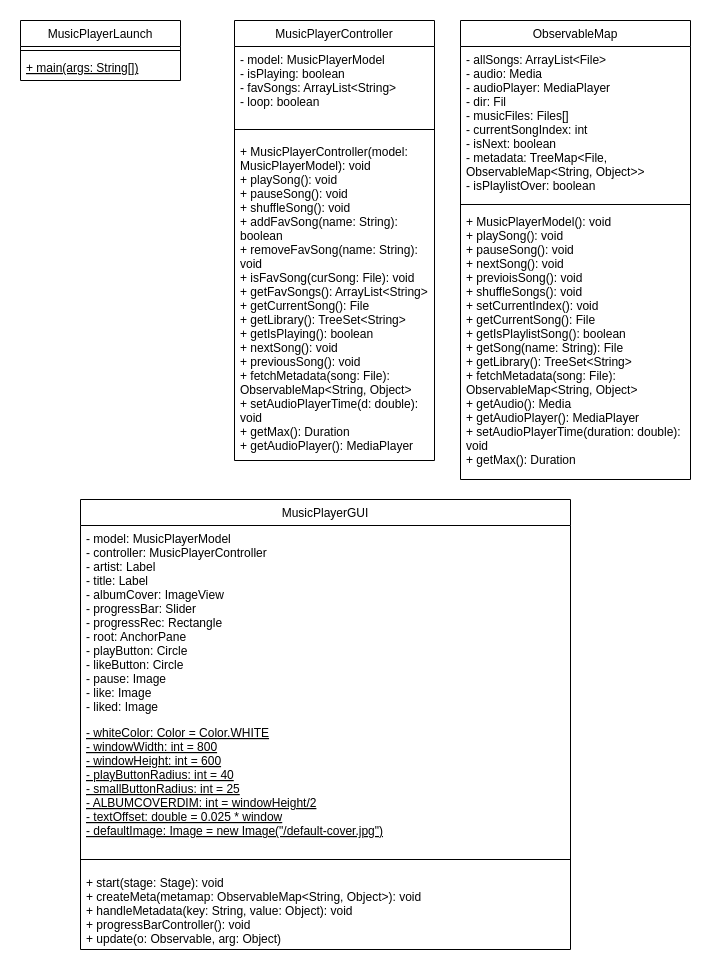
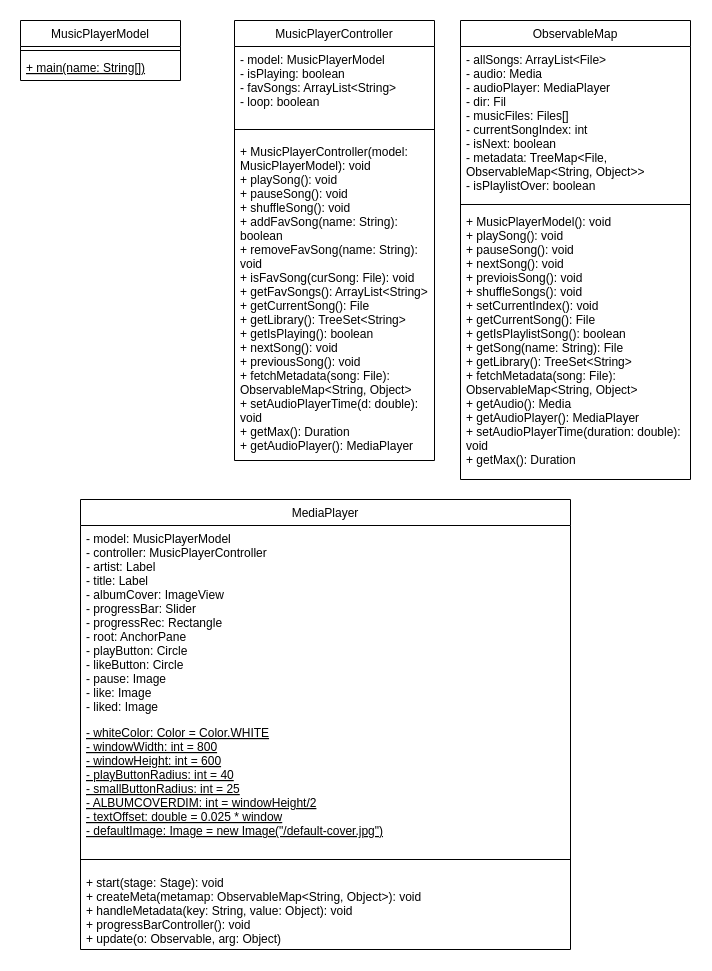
node "MusicPlayerLaunch": label "MusicPlayerLaunch" -> "MusicPlayerModel"
node "+ main(args: String[])": label "+ main(args: String[])" -> "+ main(name: String[])"
node "MusicPlayerGUI": label "MusicPlayerGUI" -> "MediaPlayer"
